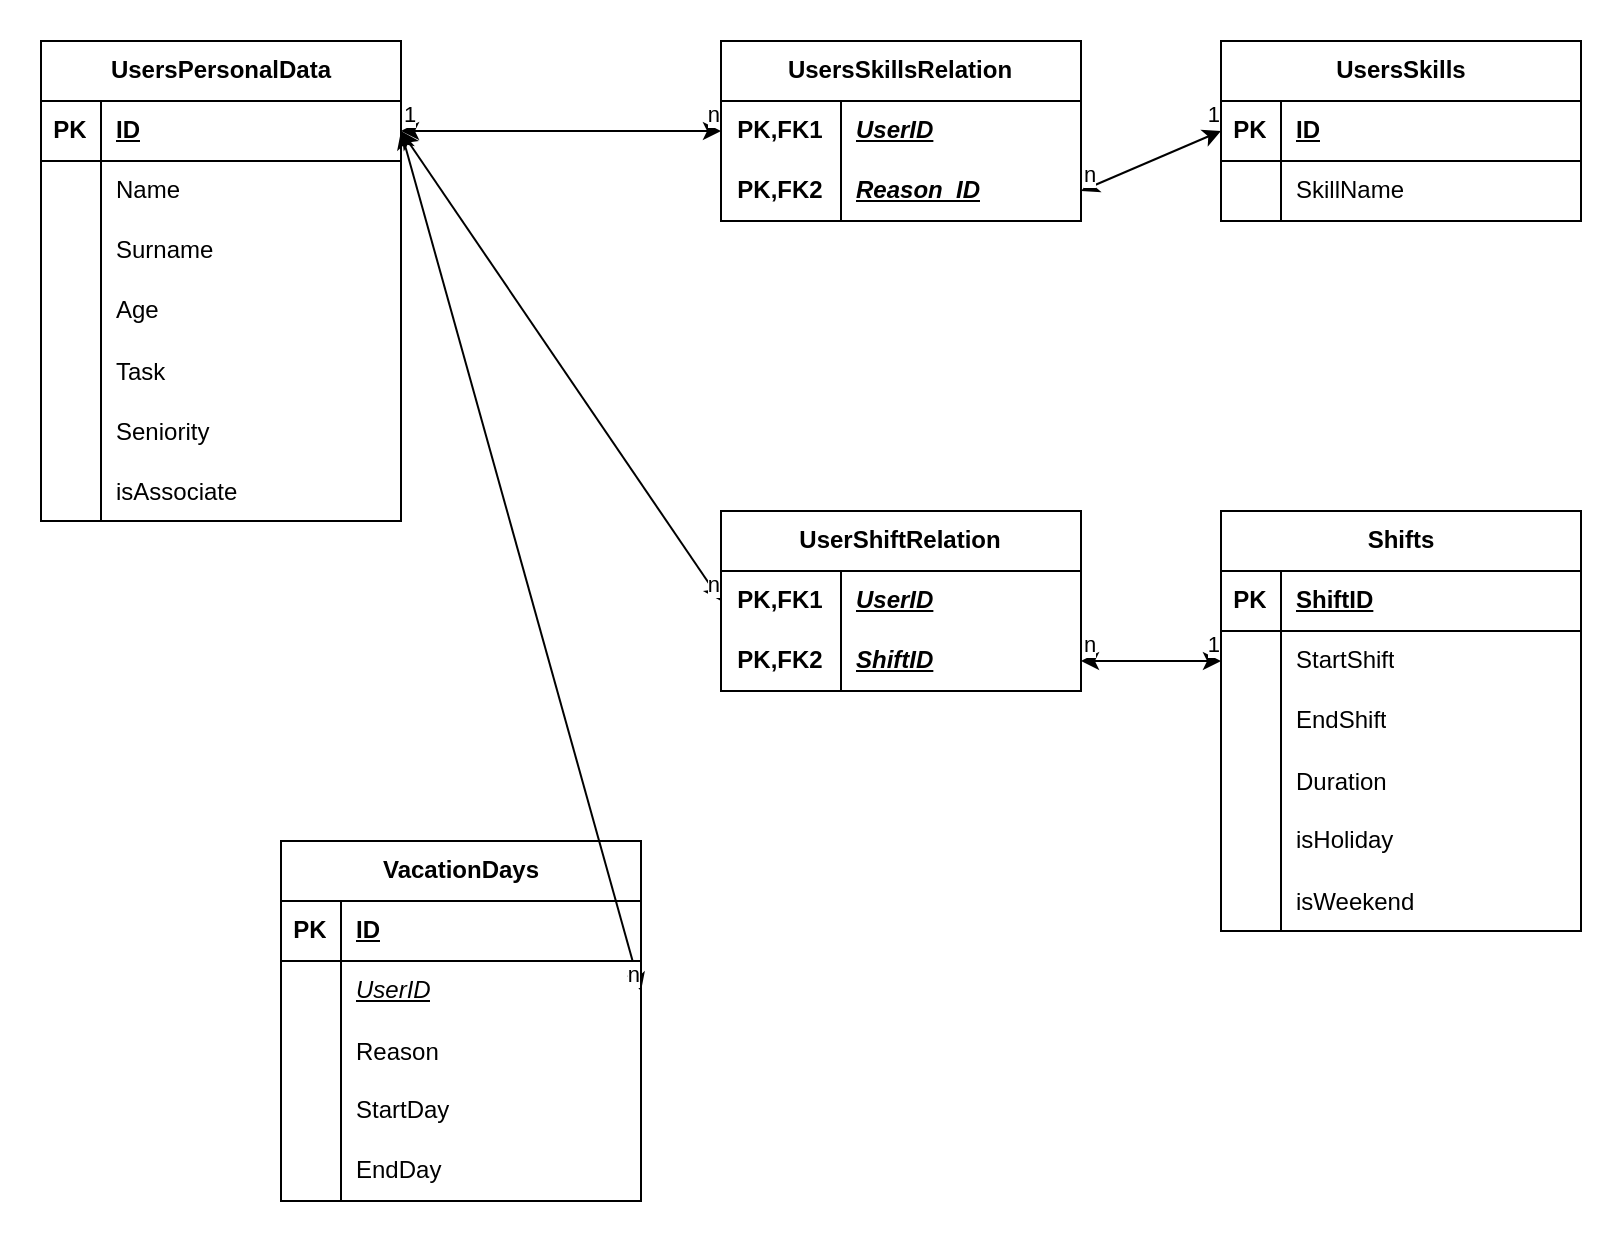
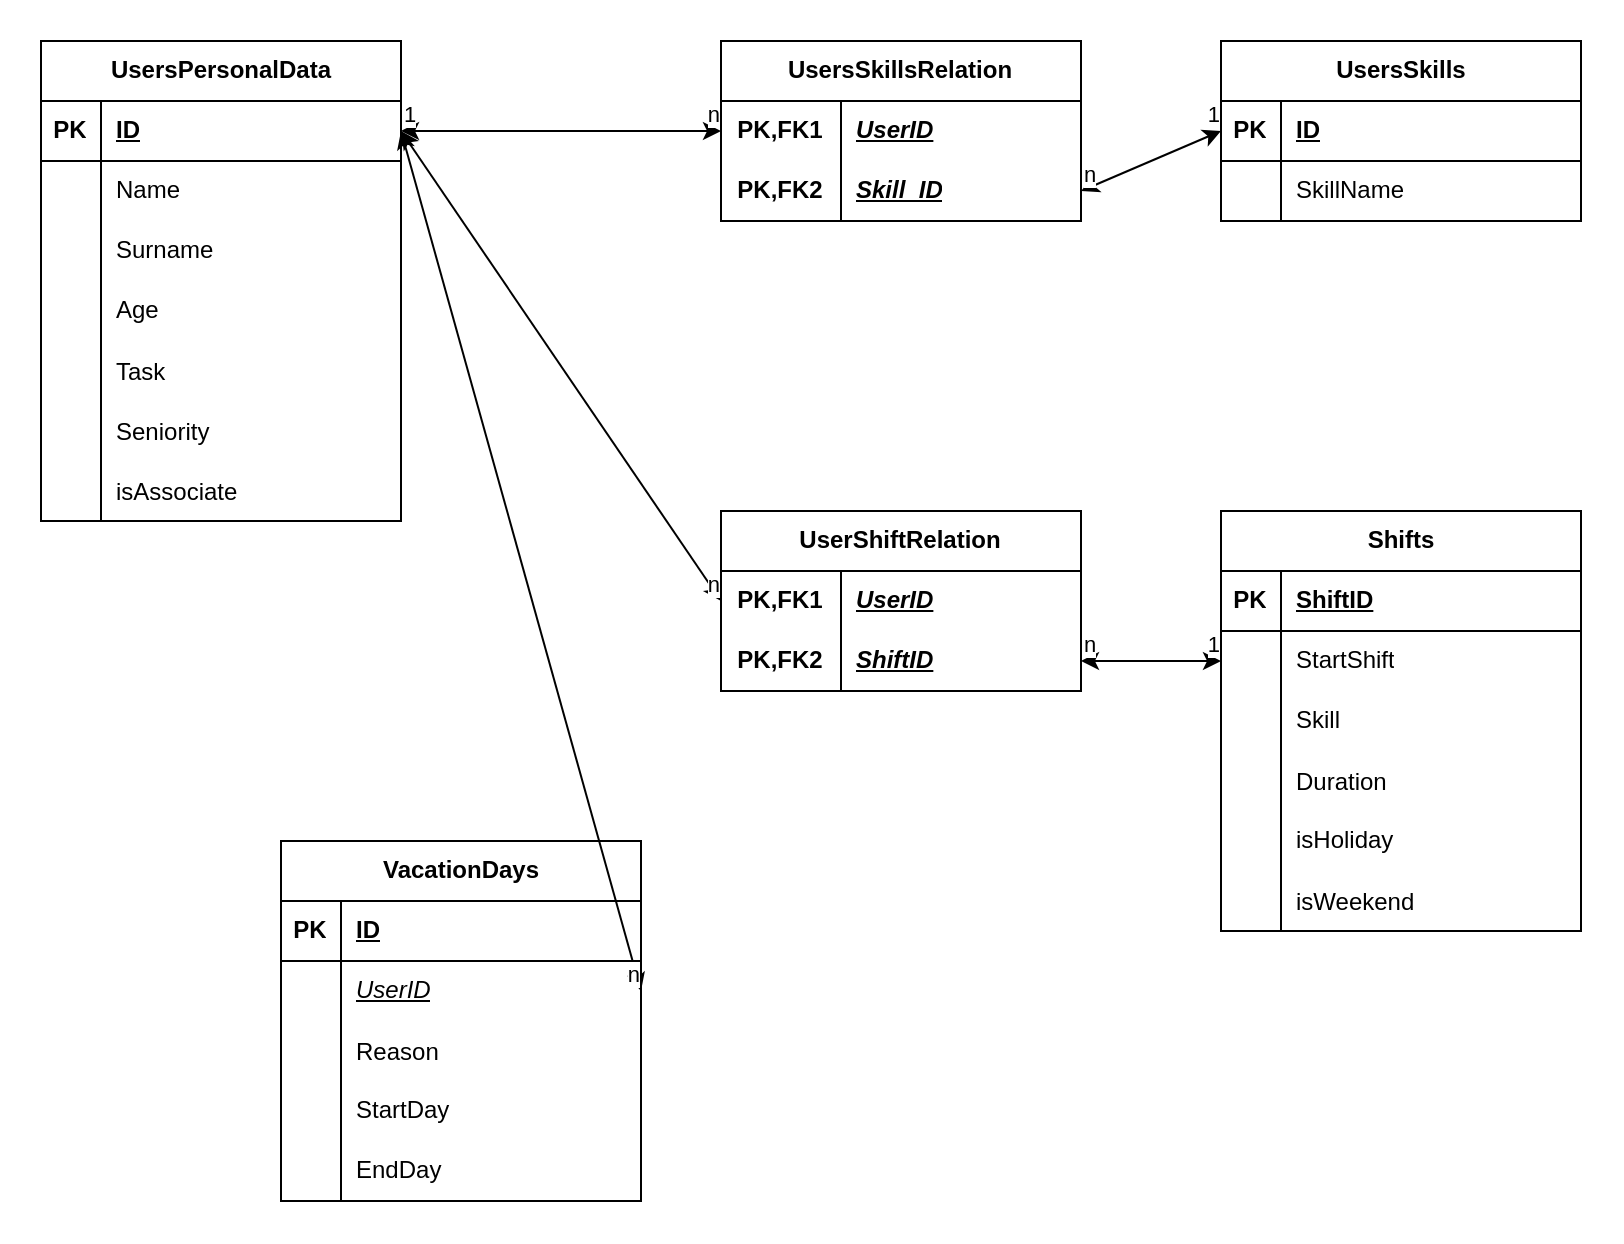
node "Reason_ID": label "Reason_ID" -> "Skill_ID"
node "EndShift": label "EndShift" -> "Skill"
